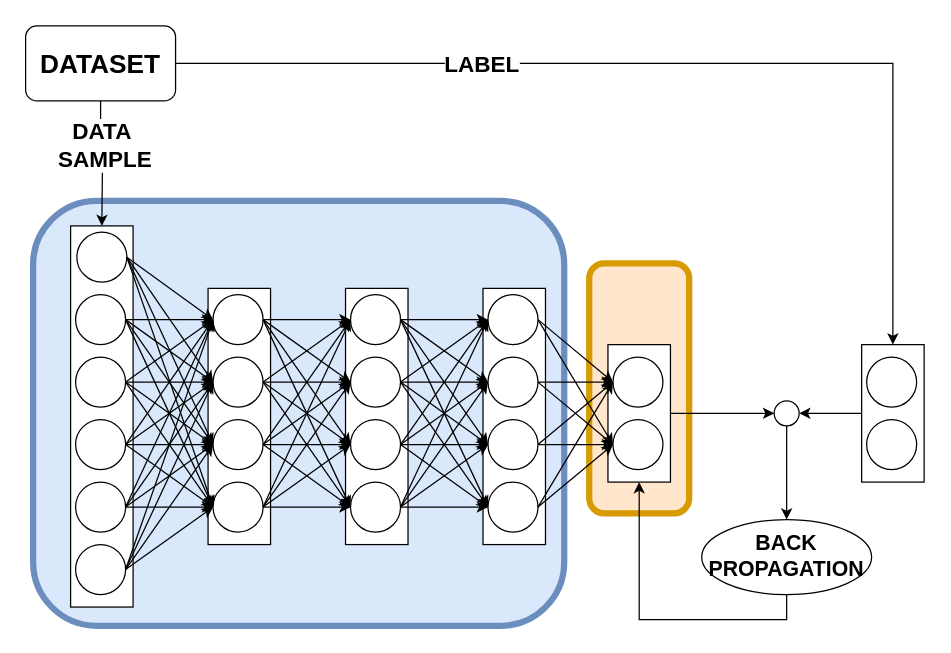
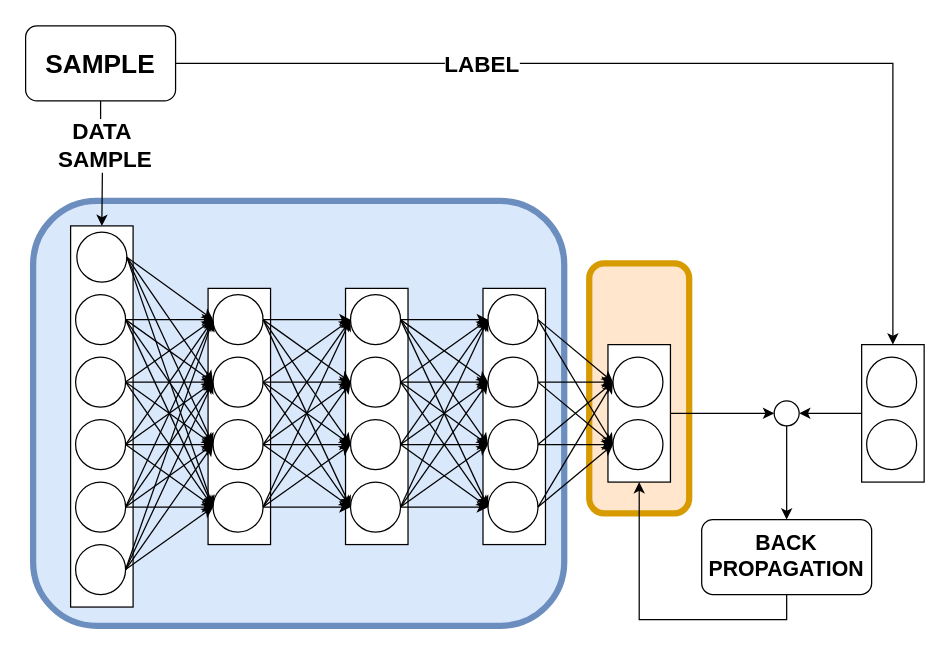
node "DATASET": label "DATASET" -> "SAMPLE"
node "BACK PROPAGATION": shape ellipse -> rounded rectangle
